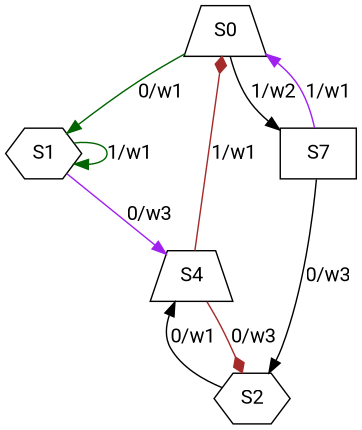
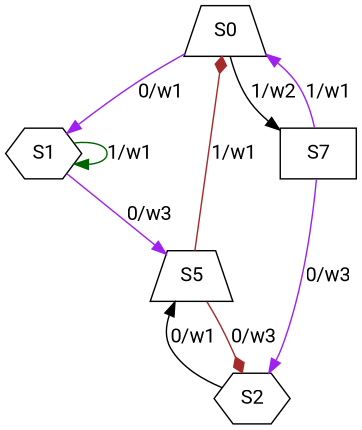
edge "S0" -> "S1": color darkgreen -> purple
edge "S7" -> "S2": color black -> purple
node "S4": label "S4" -> "S5"
